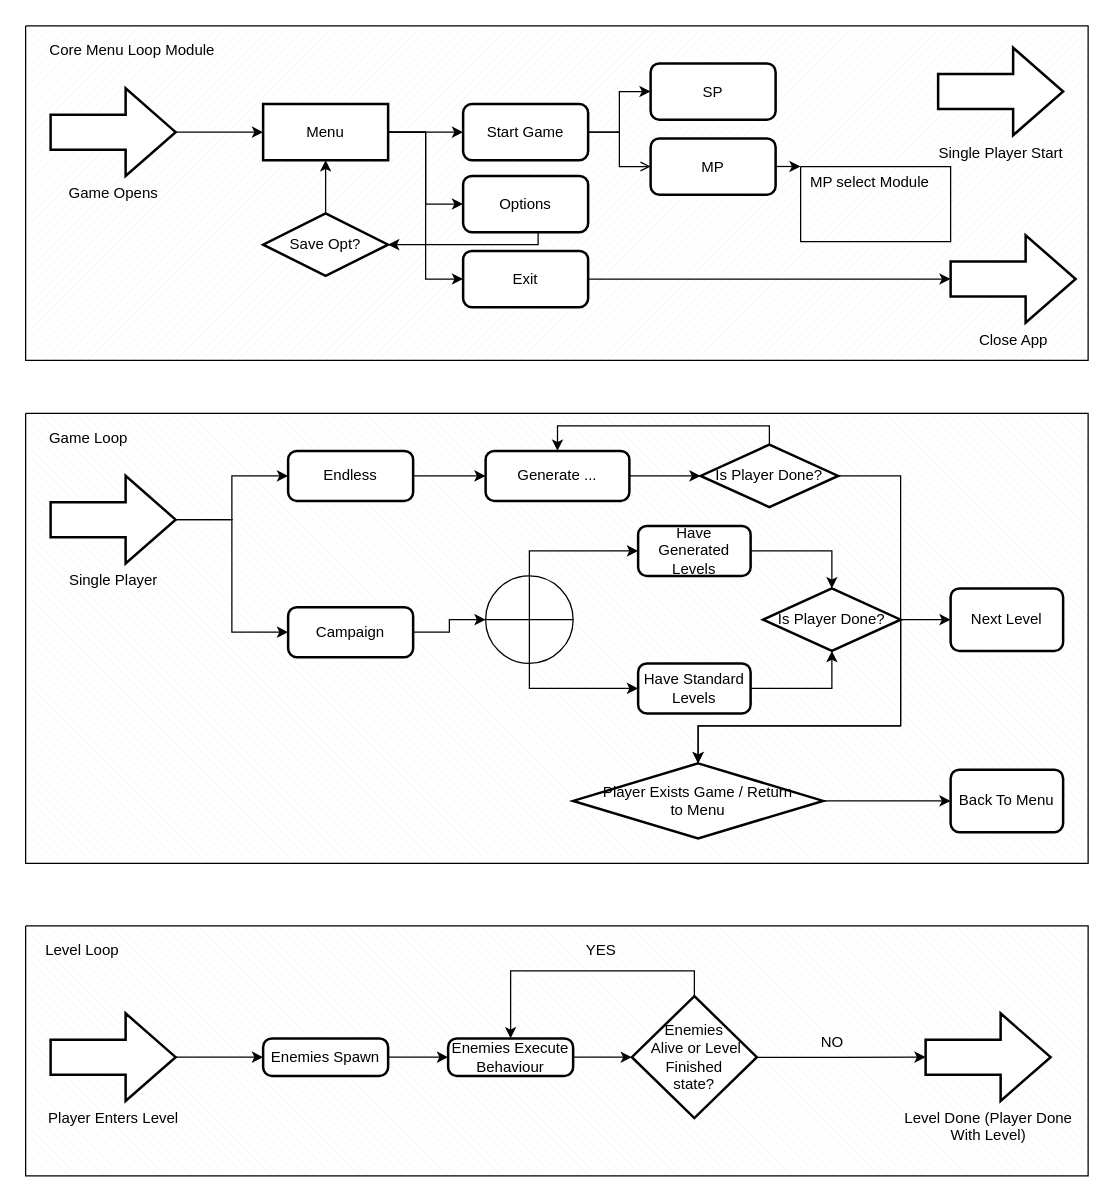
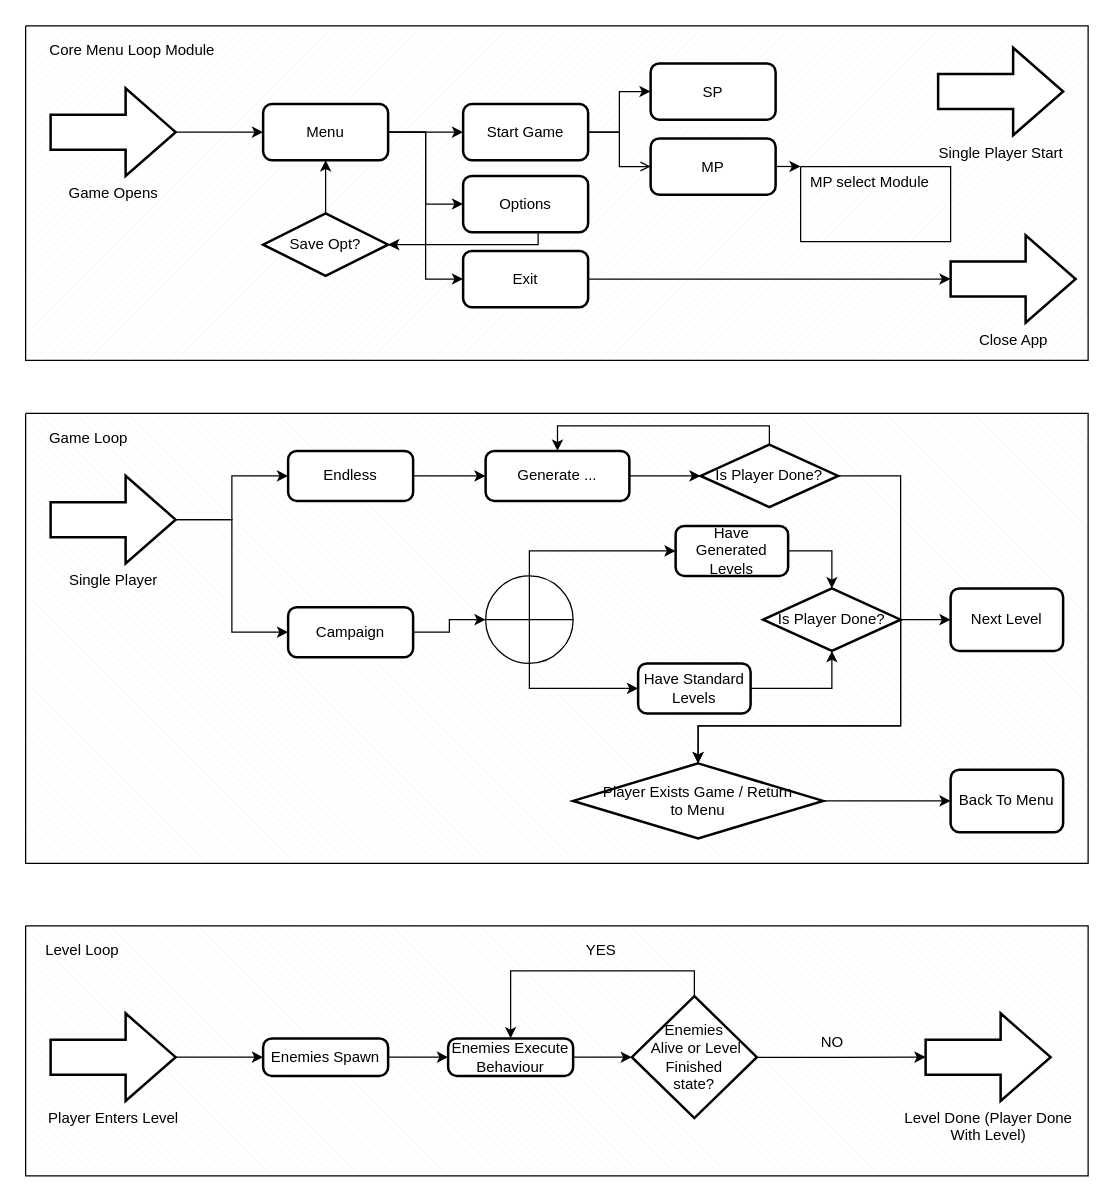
node "Menu": shape rectangle -> rounded rectangle
node "Have Generated Levels": moved (694, 551) -> (732, 551)
